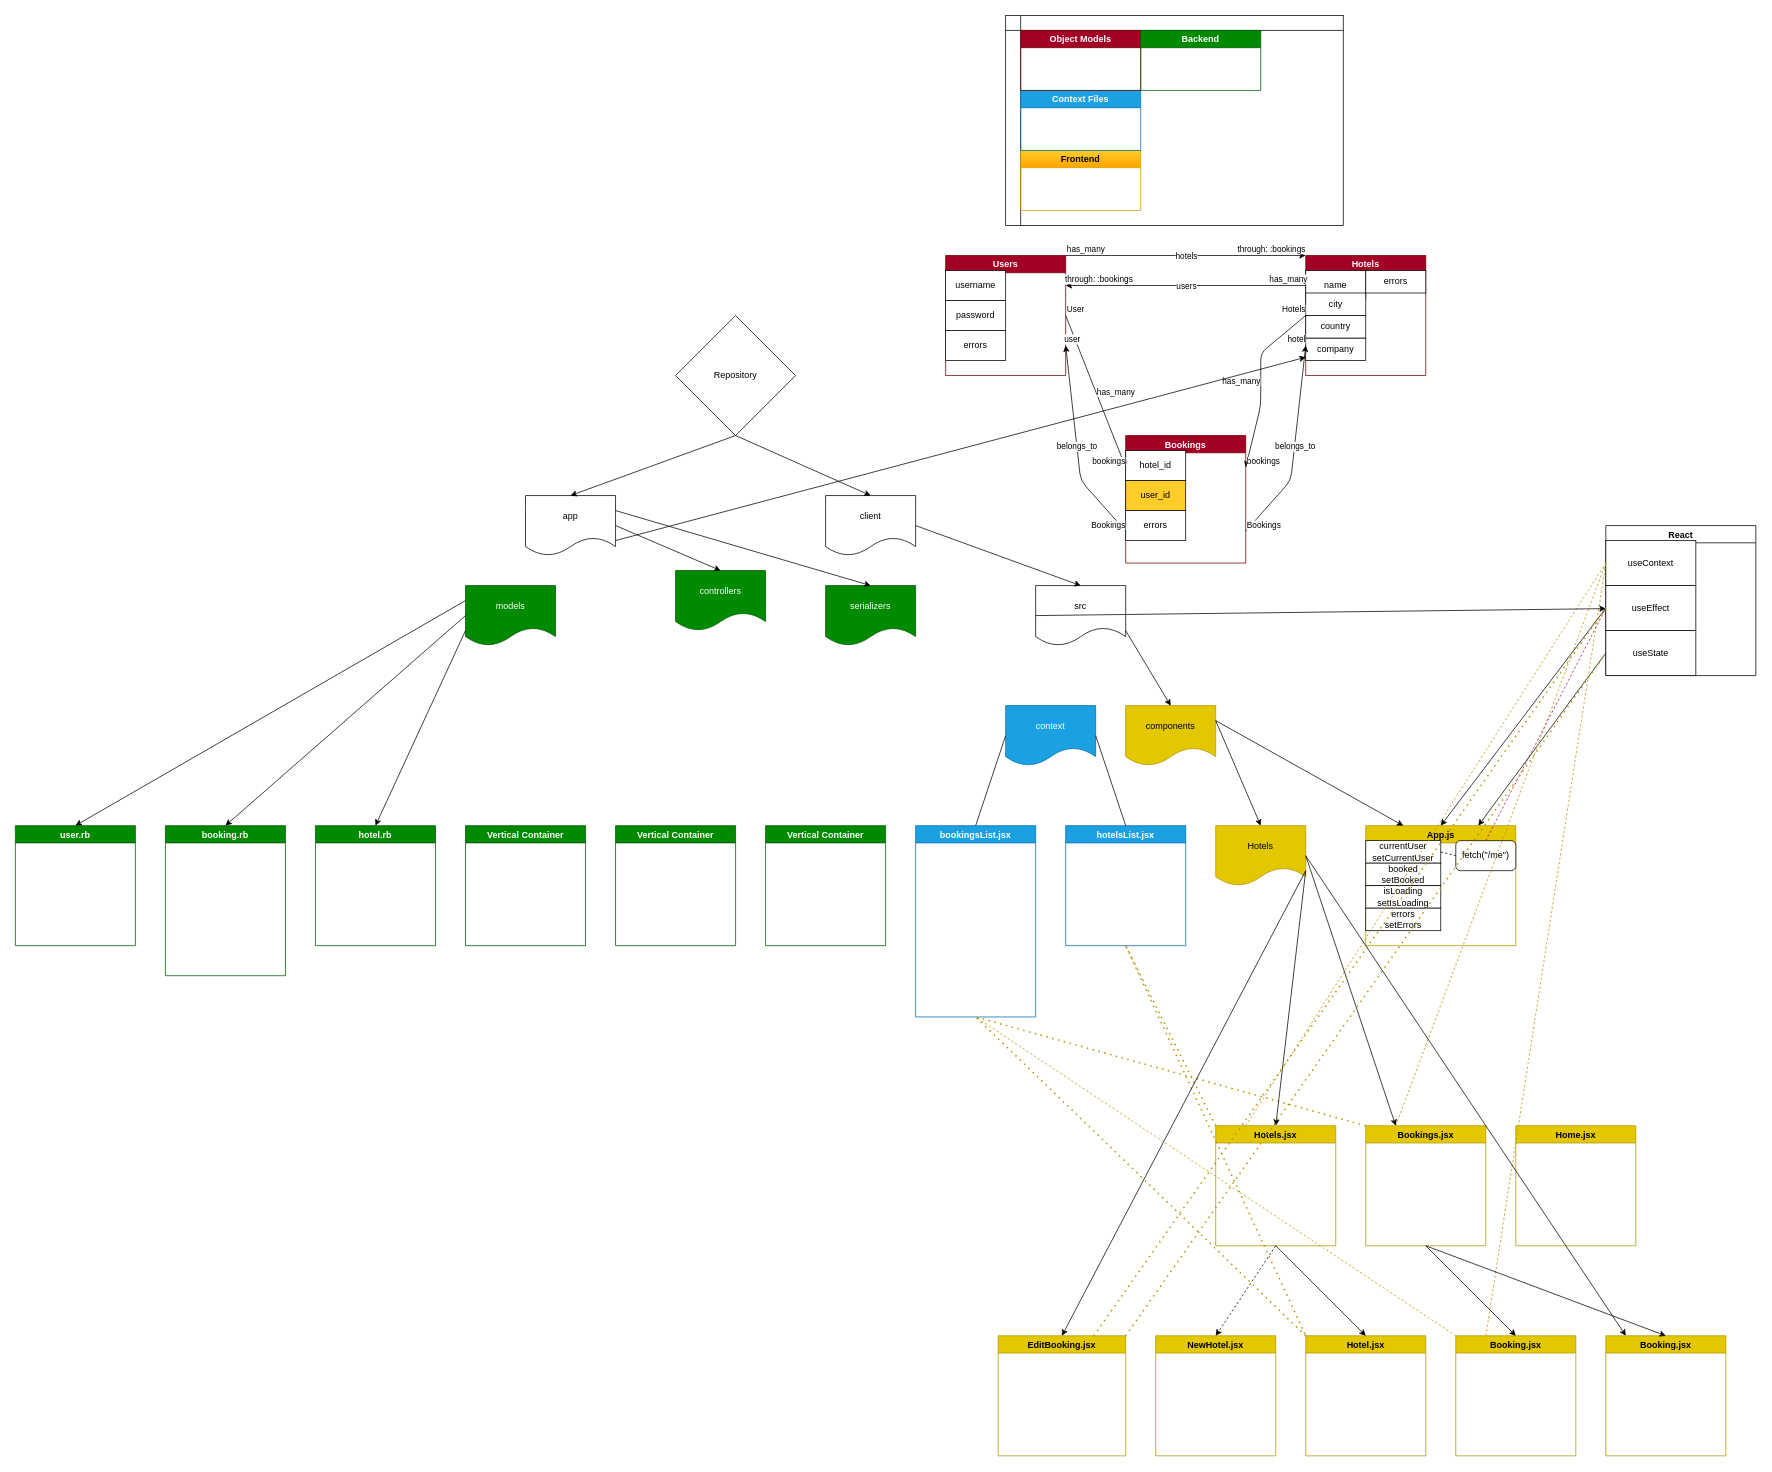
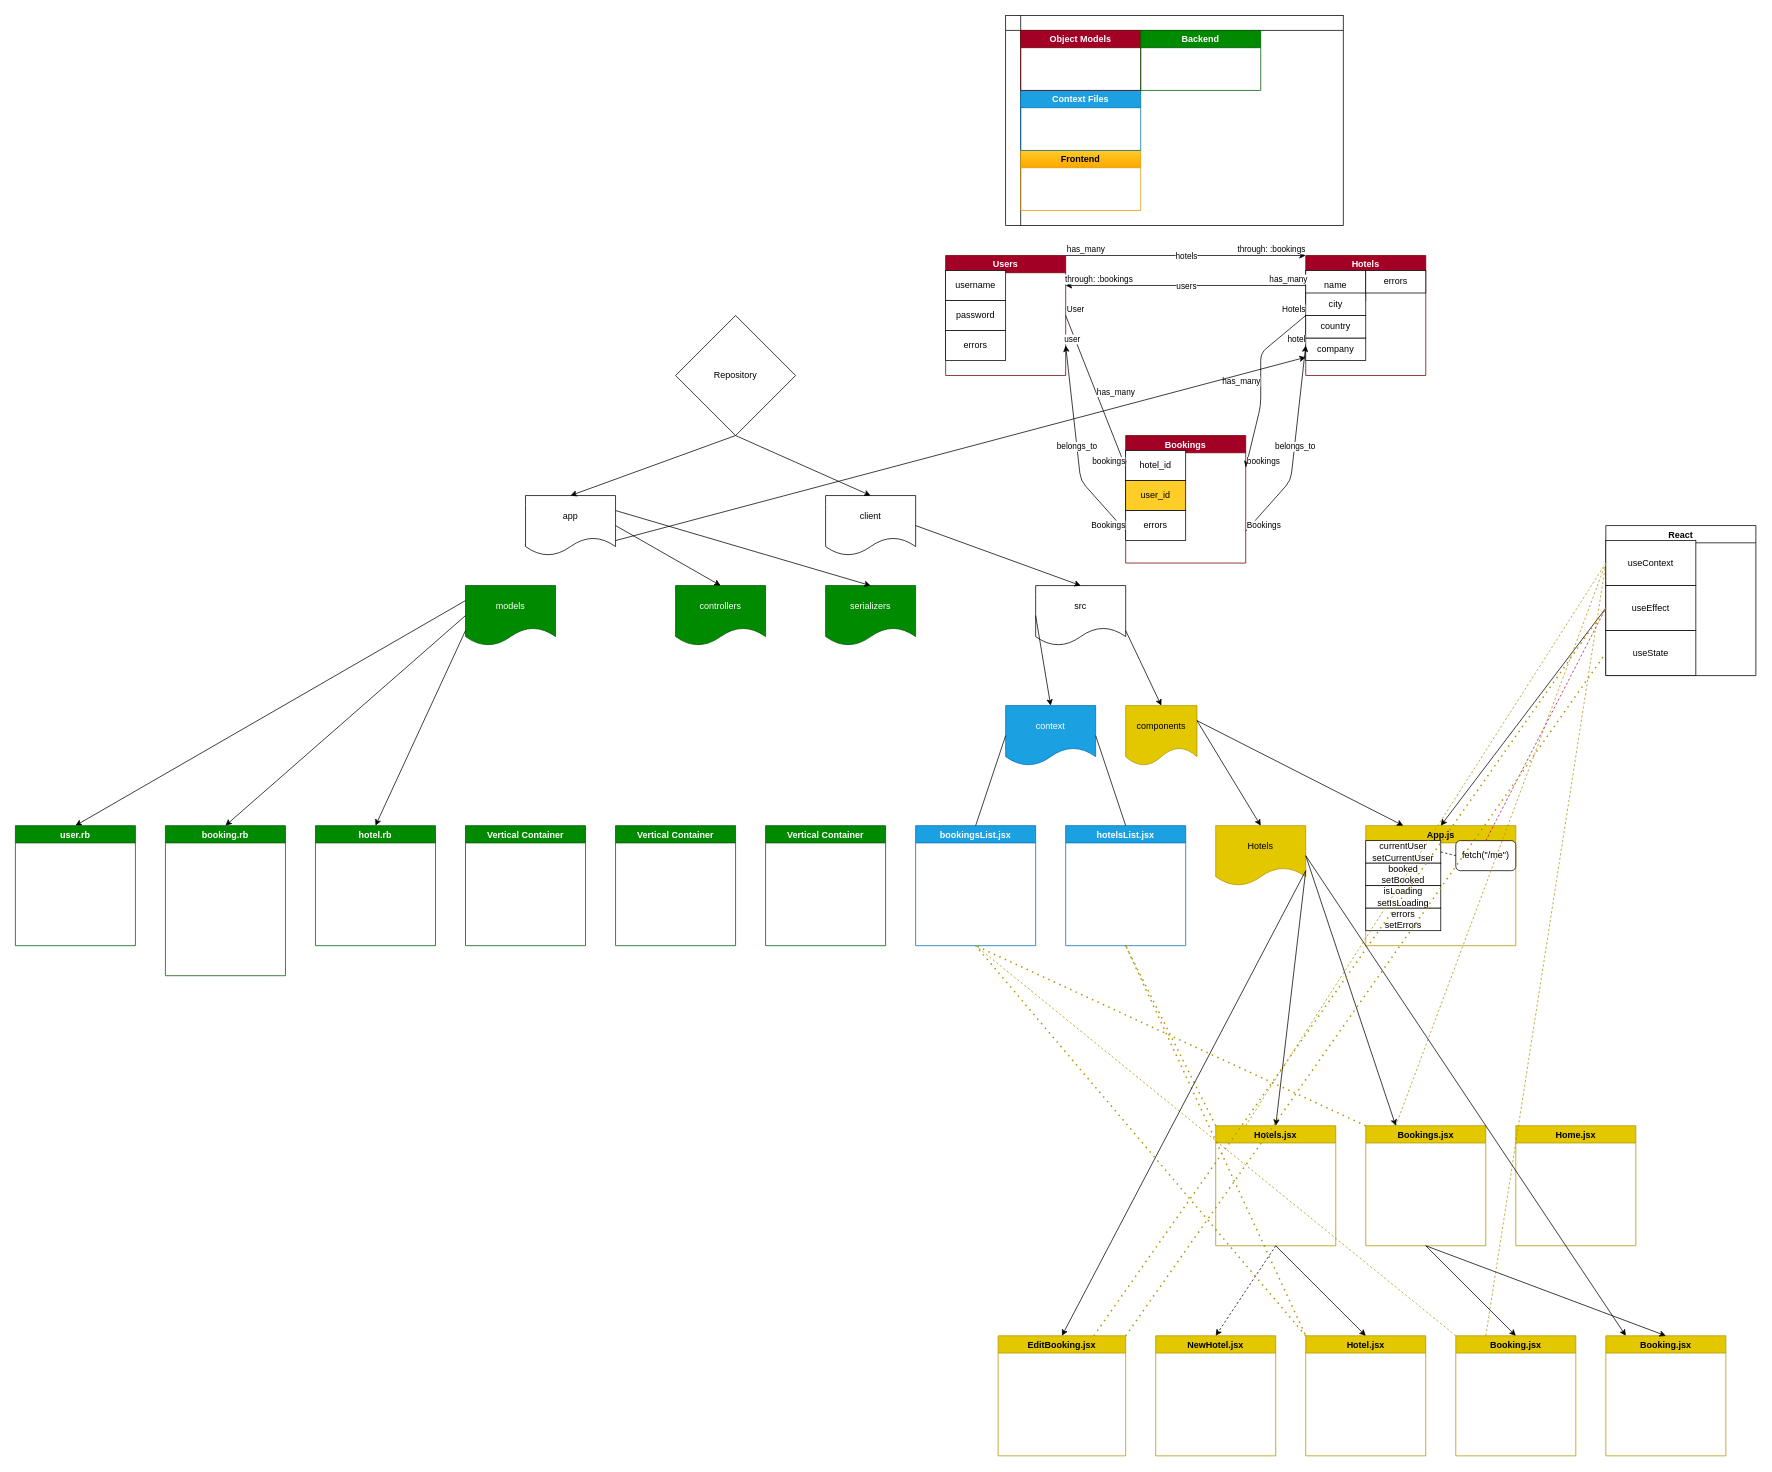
node "controllers": moved (720, 600) -> (720, 615)
edge "src" -> "useEffect": now "src" -> "context"
node "components": size 90x60 -> 71x60
edge "useState" -> "App.js": removed
node "bookingsList.jsx": size 120x191 -> 120x120
